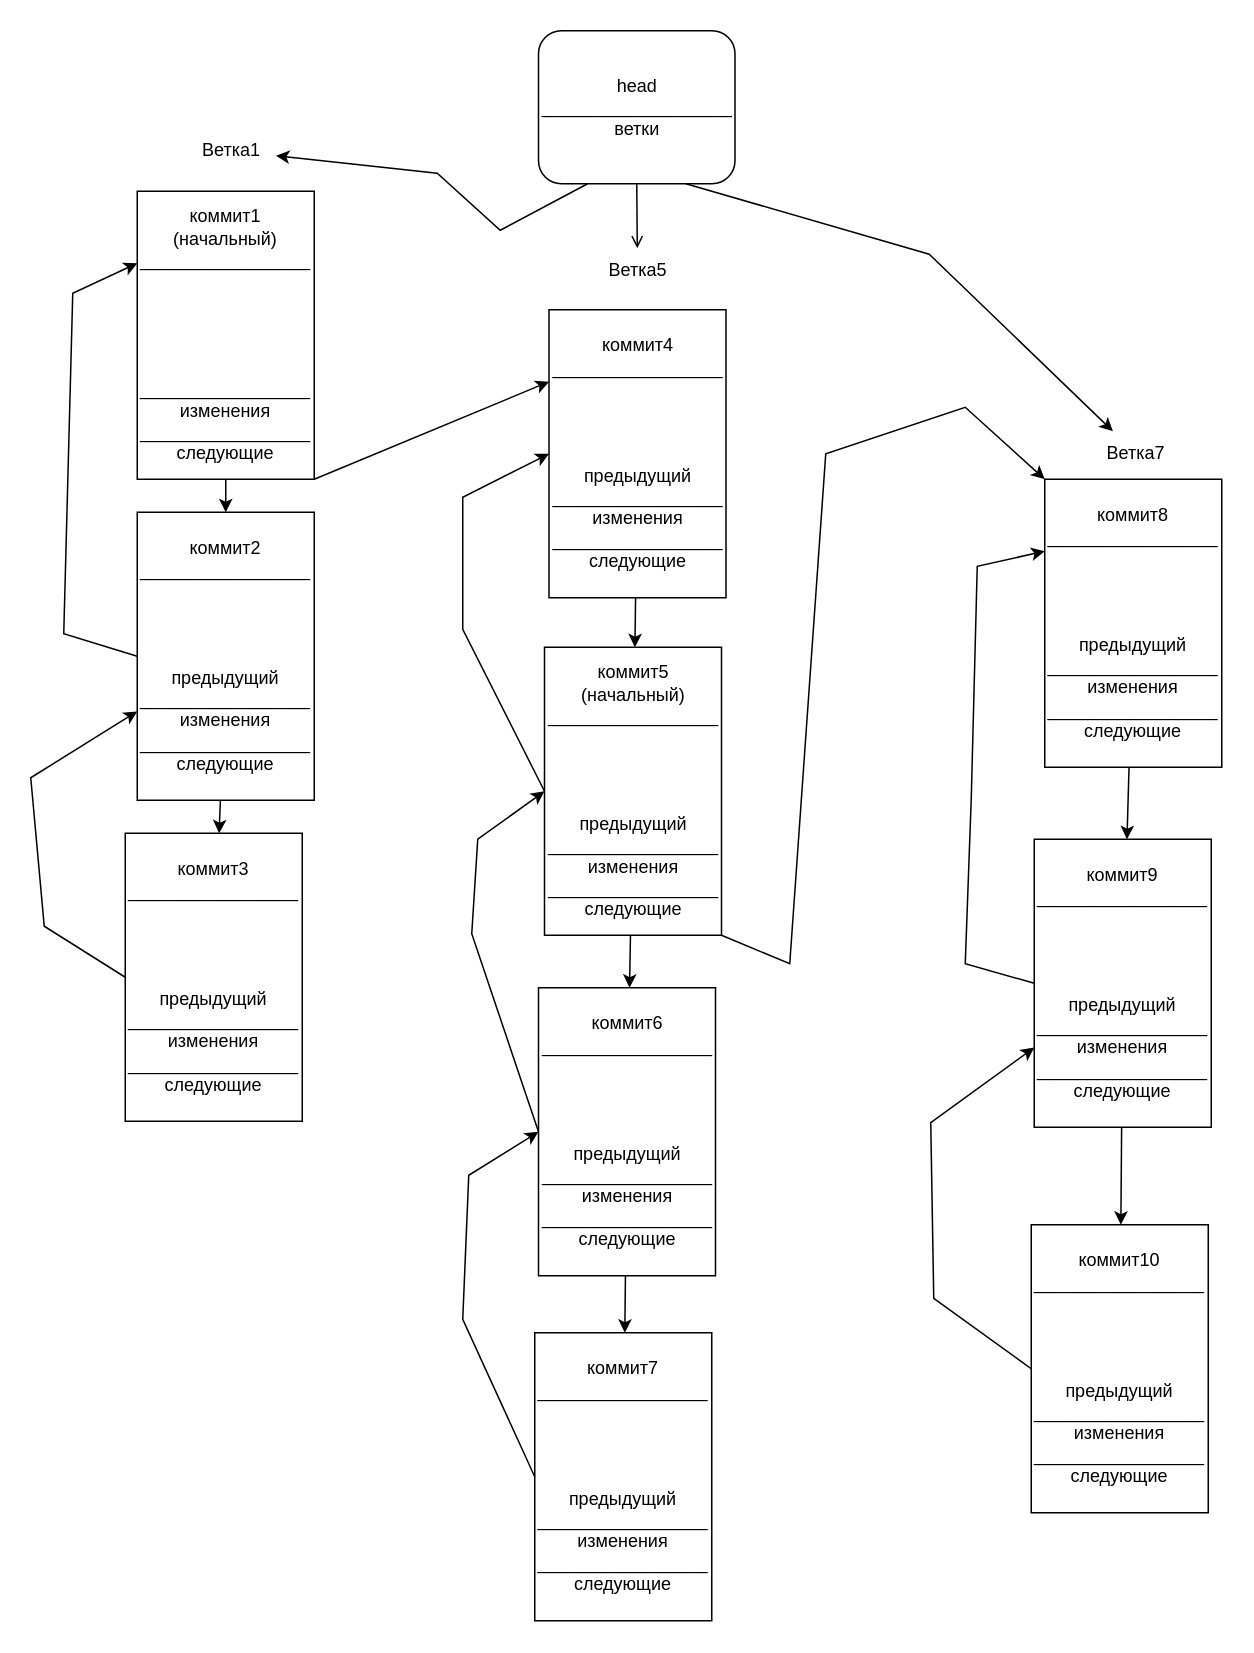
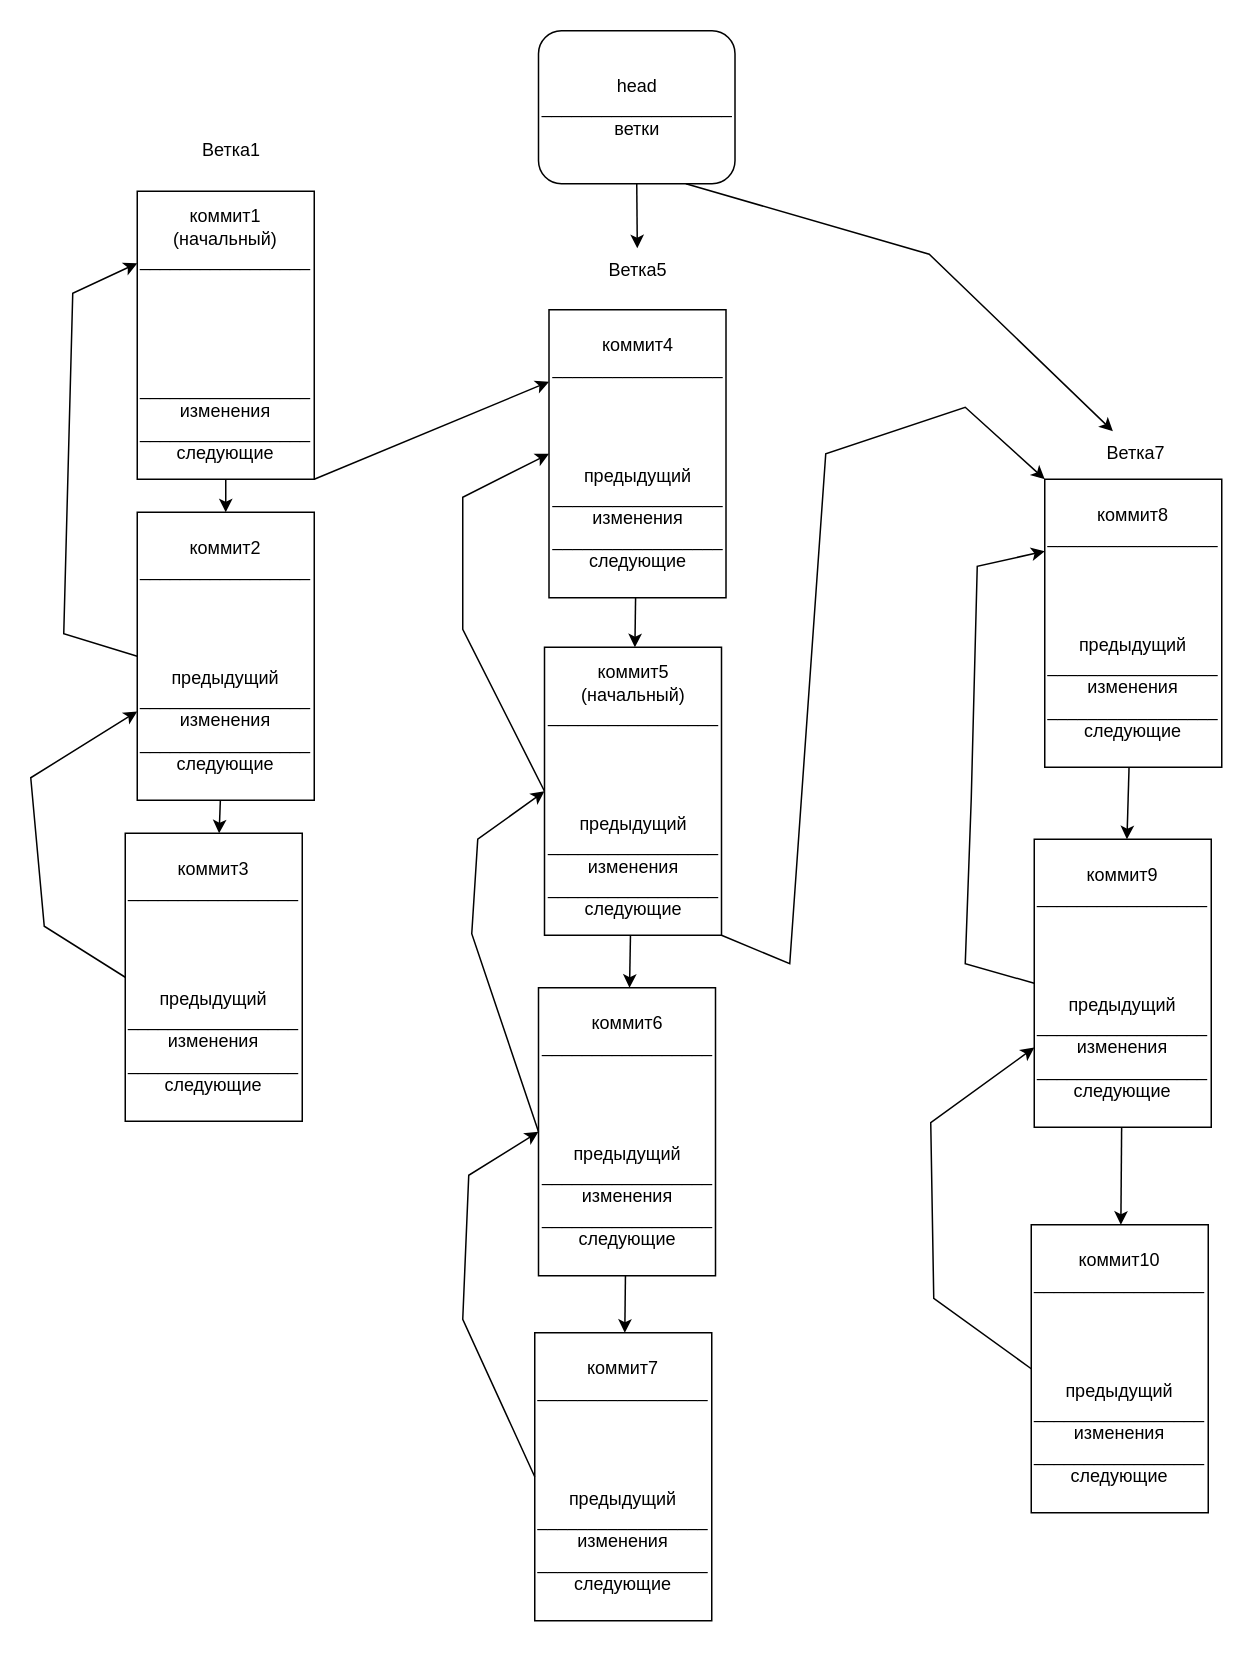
edge "head ___________________ ветки" -> "Ветка1": removed
edge "head ___________________ ветки" -> "Ветка5": arrowhead open -> classic
